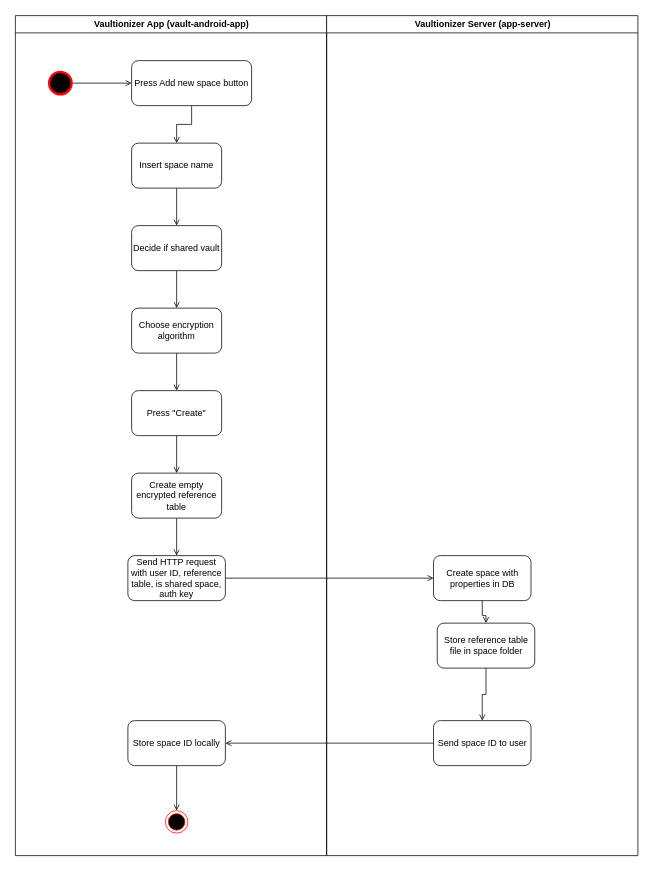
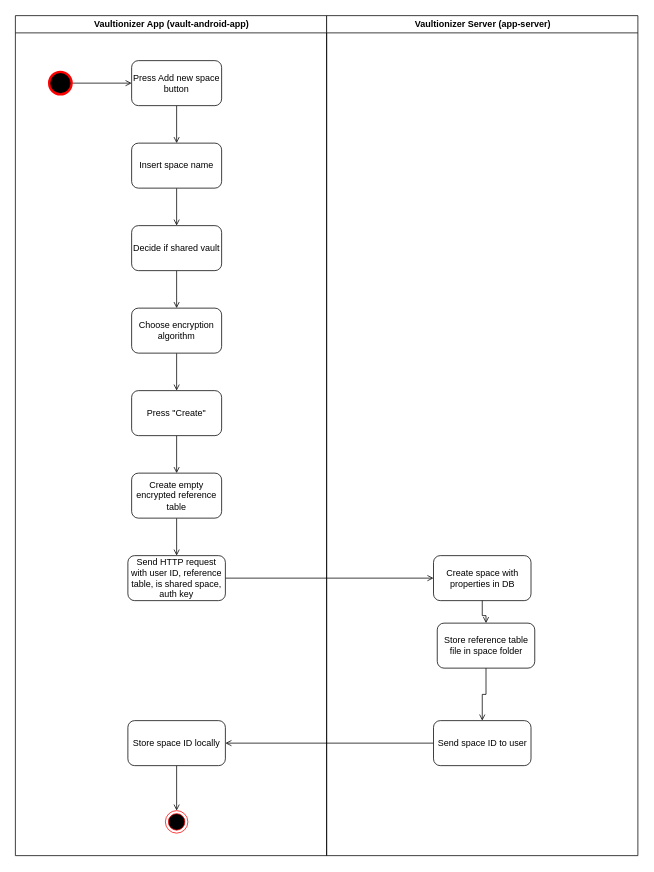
node "Press Add new space button": size 120x45 -> 90x45
